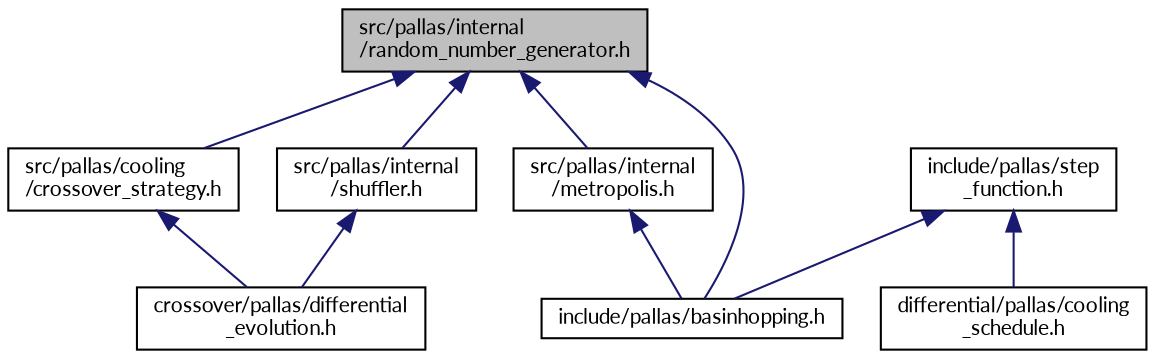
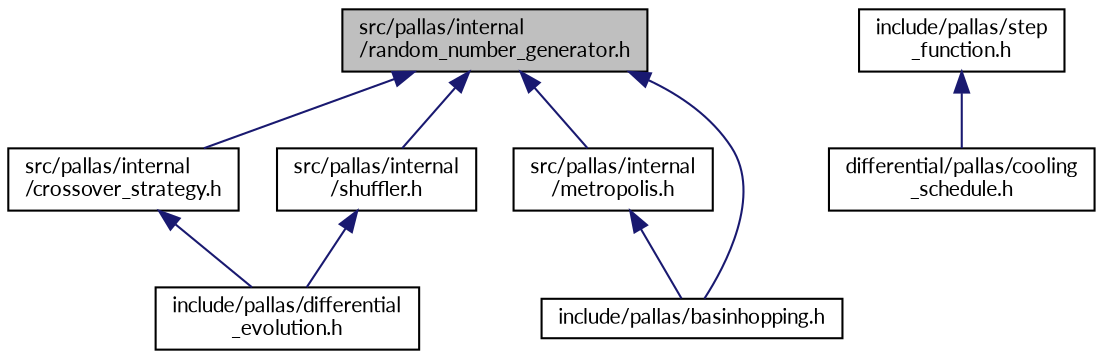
node "src/pallas/cooling /crossover_strategy.h": label "src/pallas/cooling /crossover_strategy.h" -> "src/pallas/internal /crossover_strategy.h"
edge "include/pallas/basinhopping.h" -> "include/pallas/step _function.h": removed
node "crossover/pallas/differential _evolution.h": label "crossover/pallas/differential _evolution.h" -> "include/pallas/differential _evolution.h"
